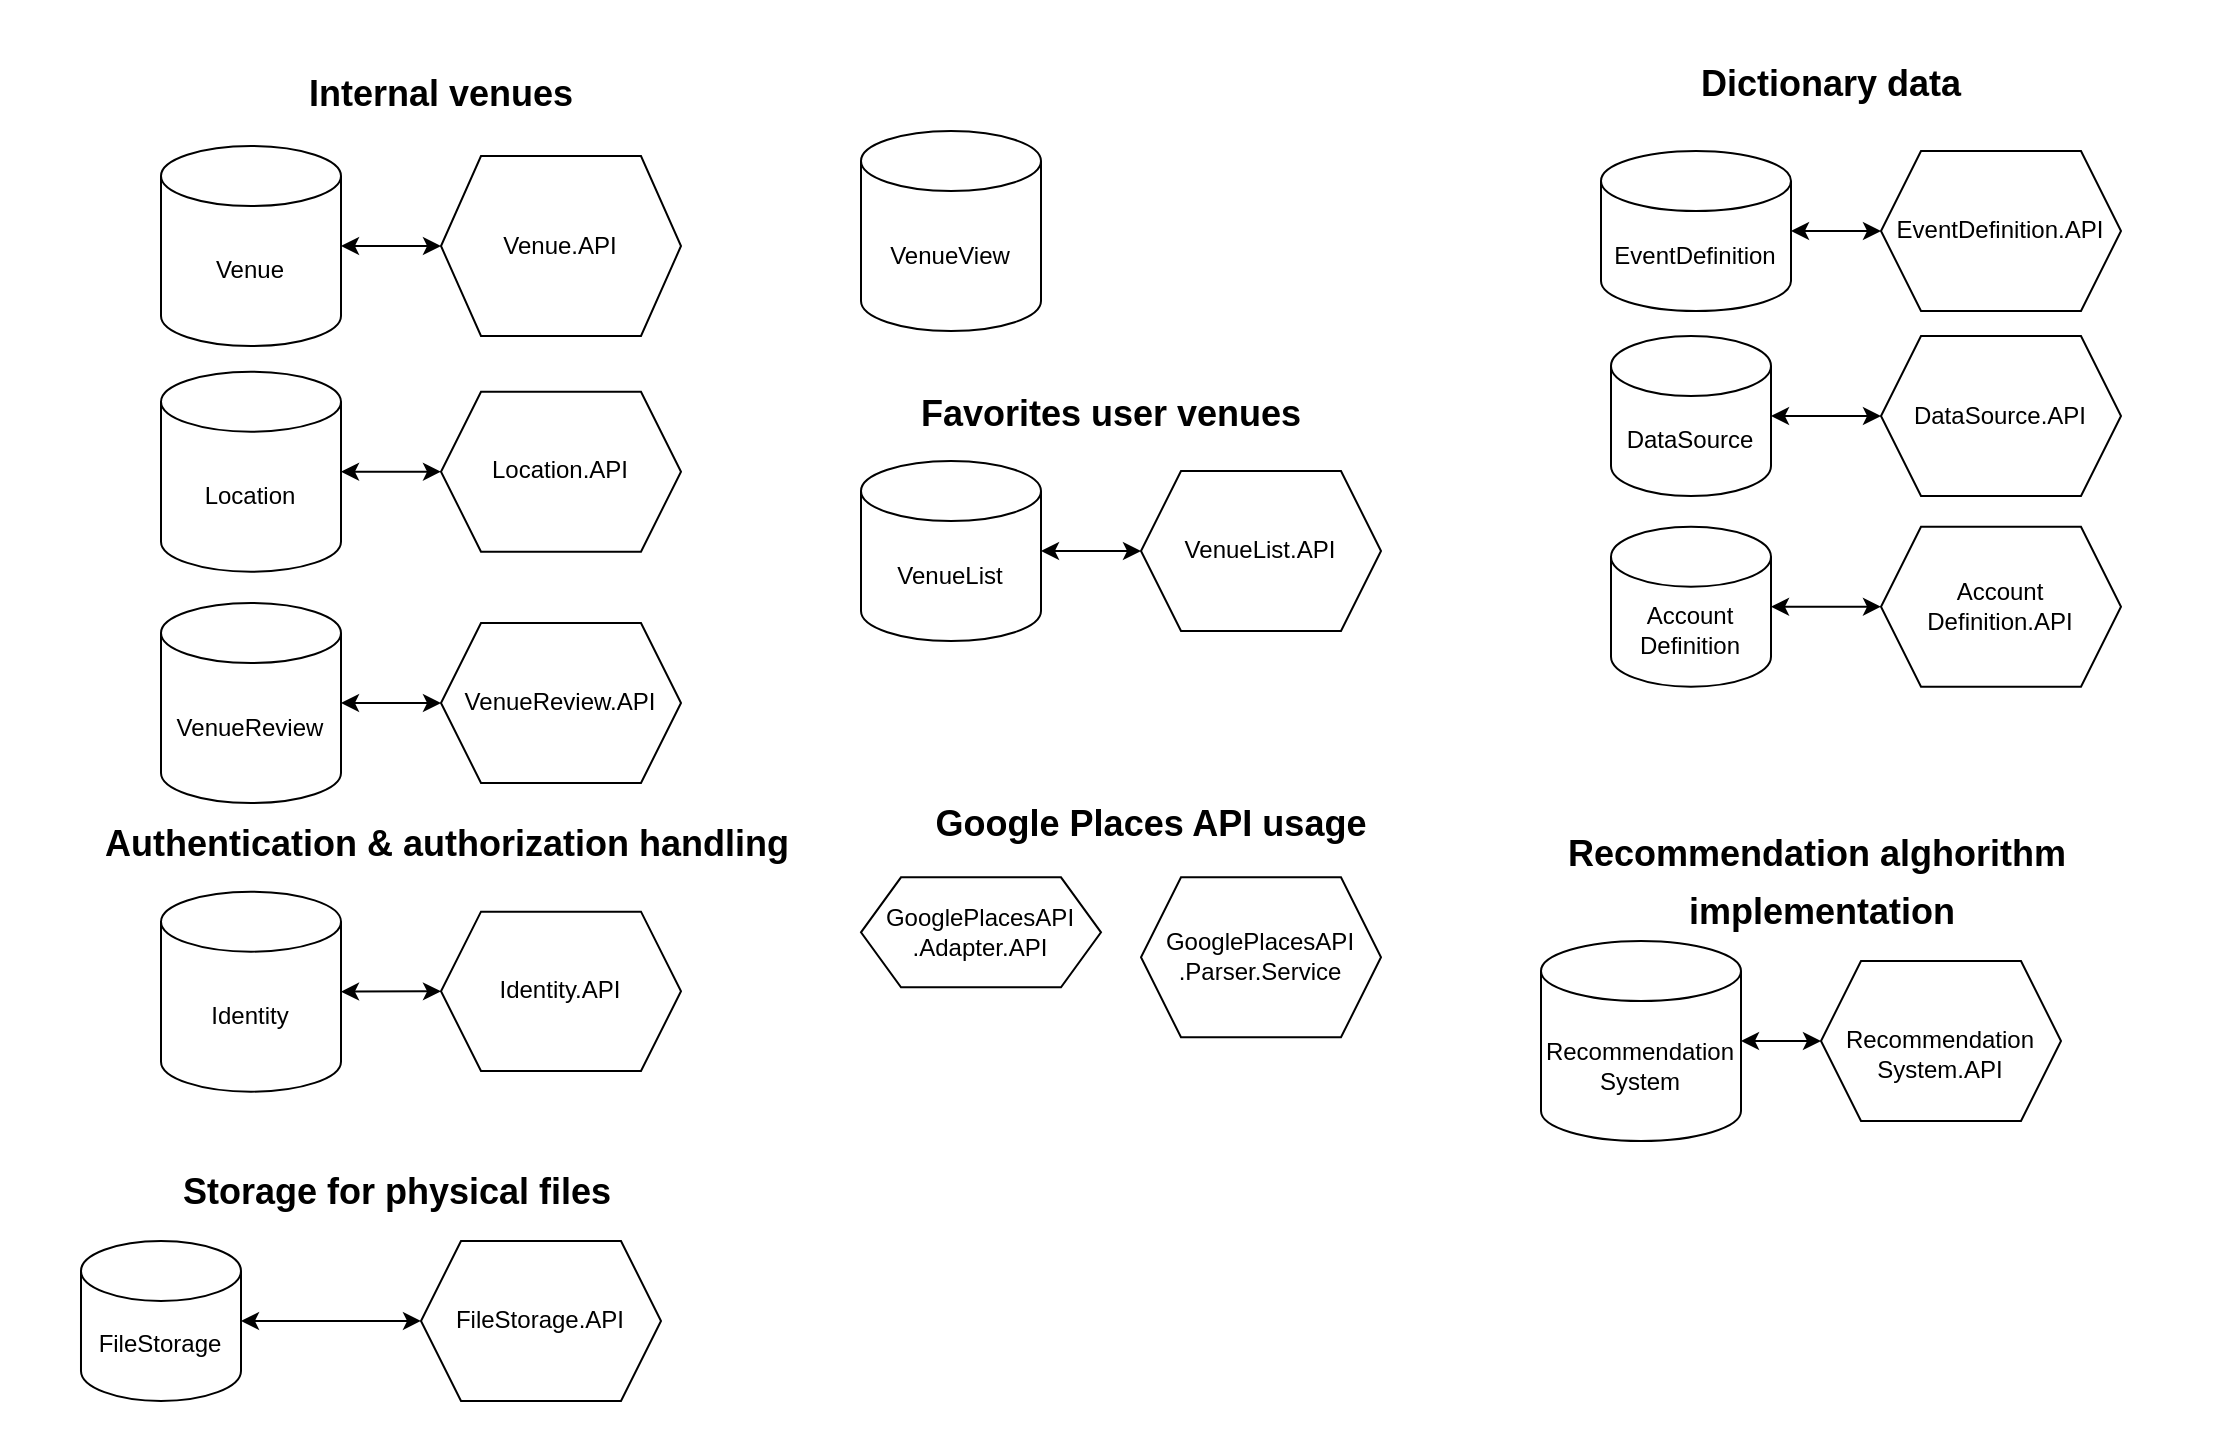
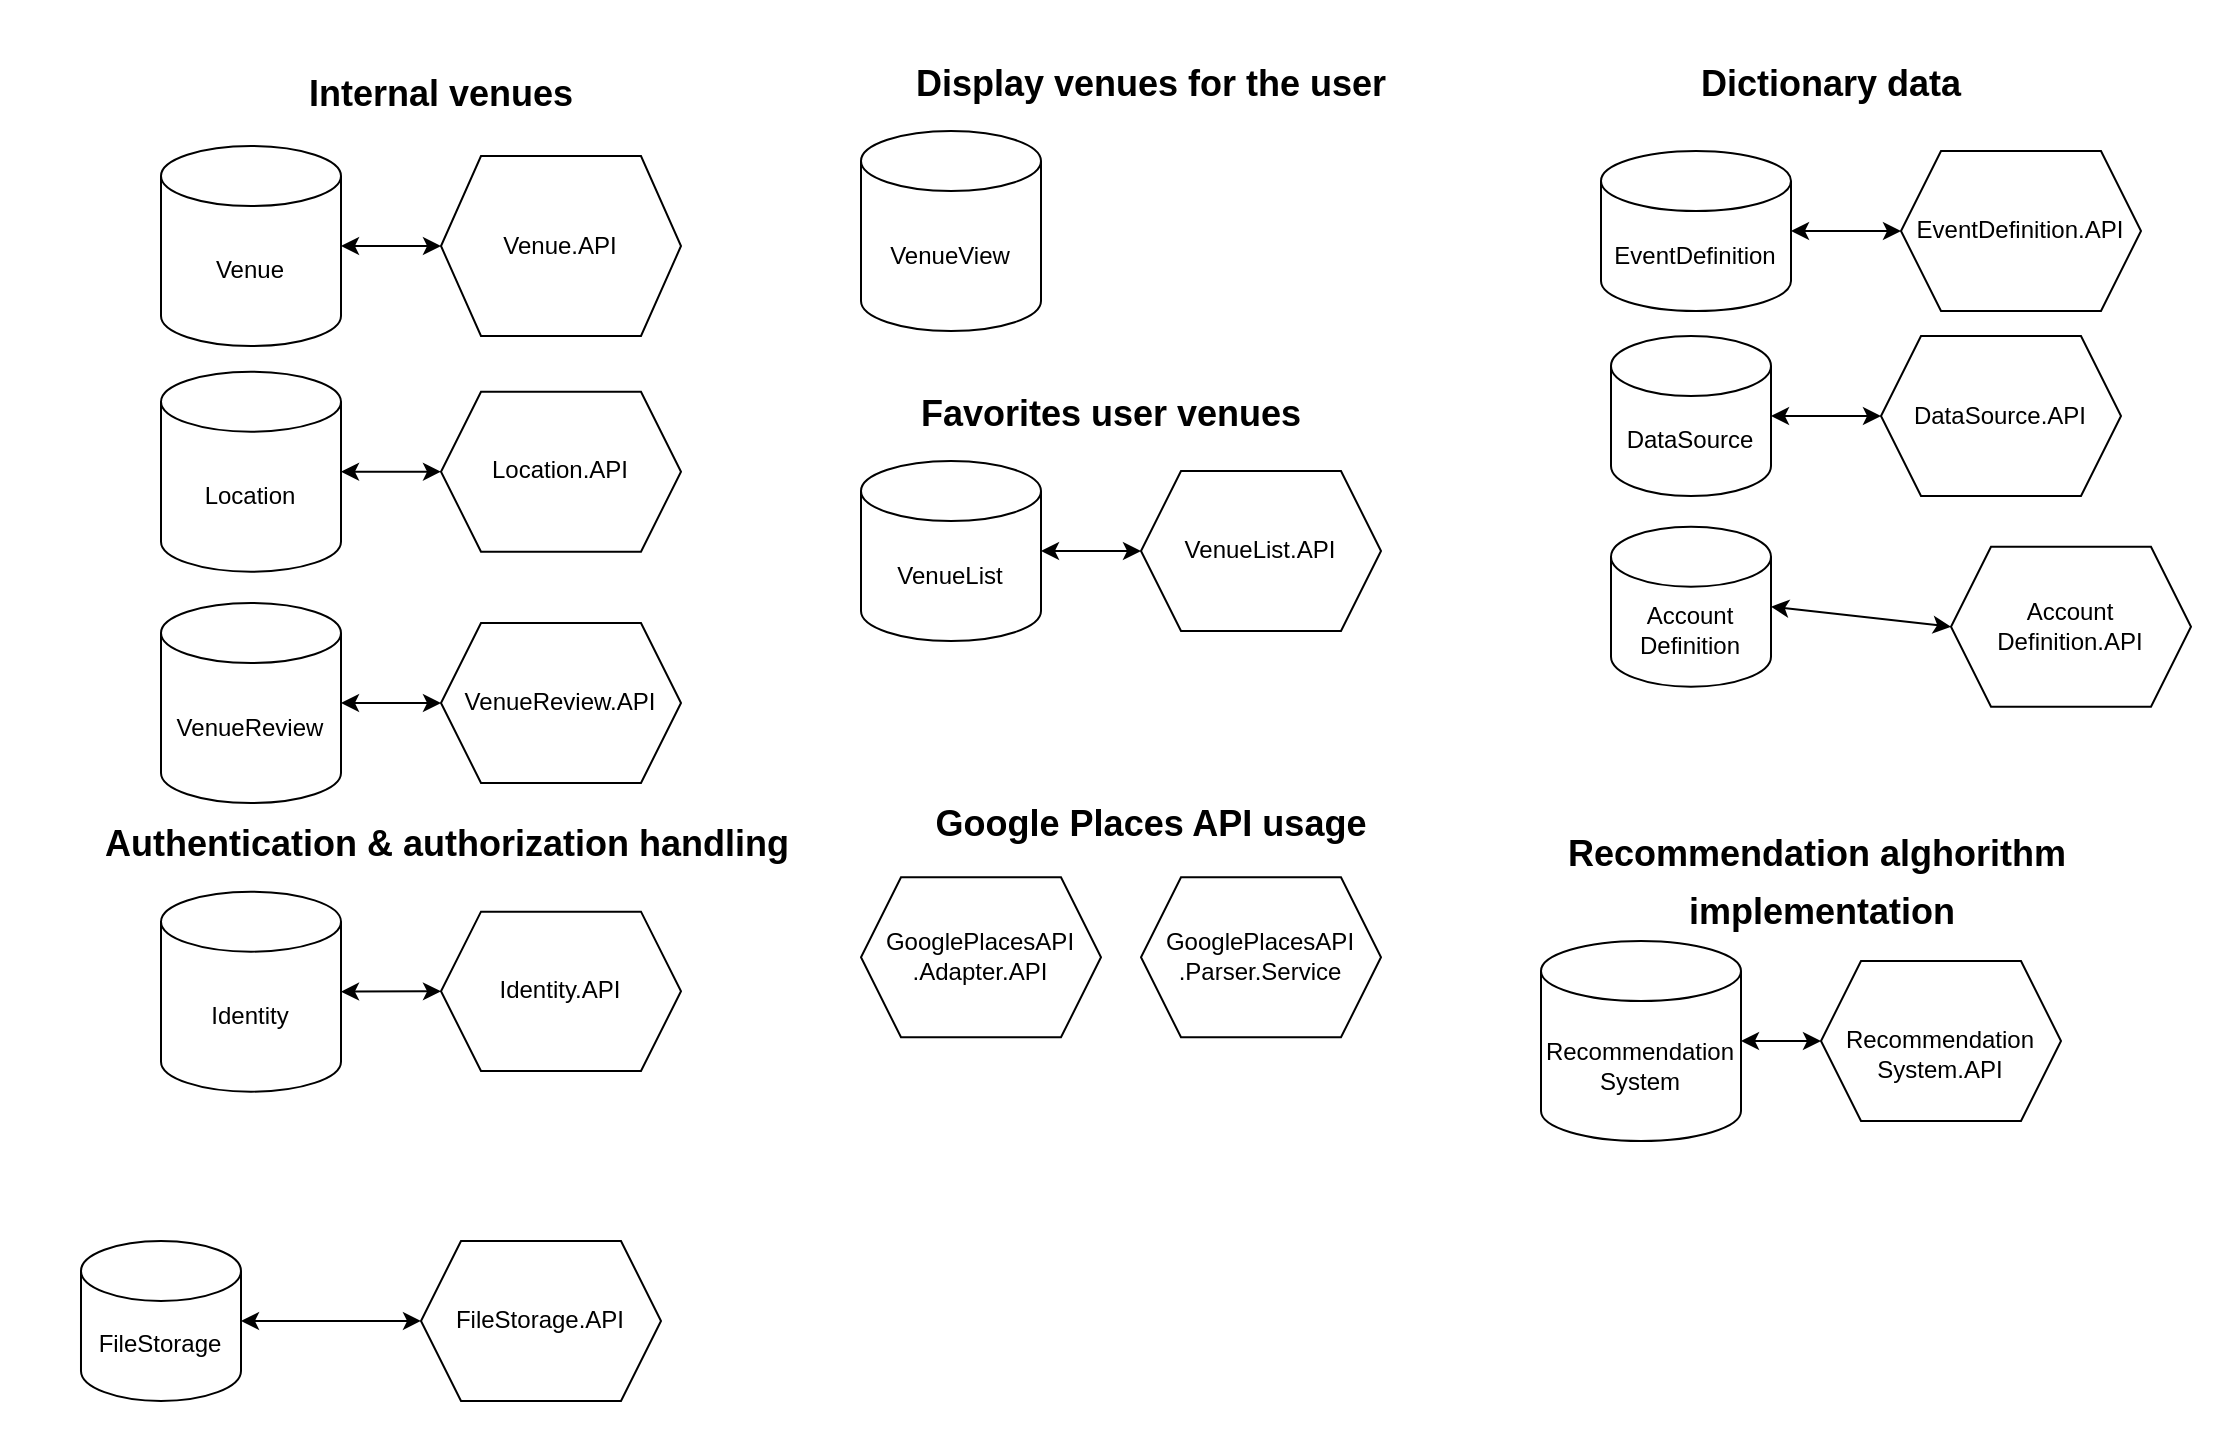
node "Display venues for the user": added
node "EventDefinition.API": moved (2001, 231) -> (2021, 231)
node "Account Definition.API": moved (2001, 607) -> (2071, 627)
node "GooglePlacesAPI .Adapter.API": size 240x110 -> 240x160
node "Storage for physical files": removed
